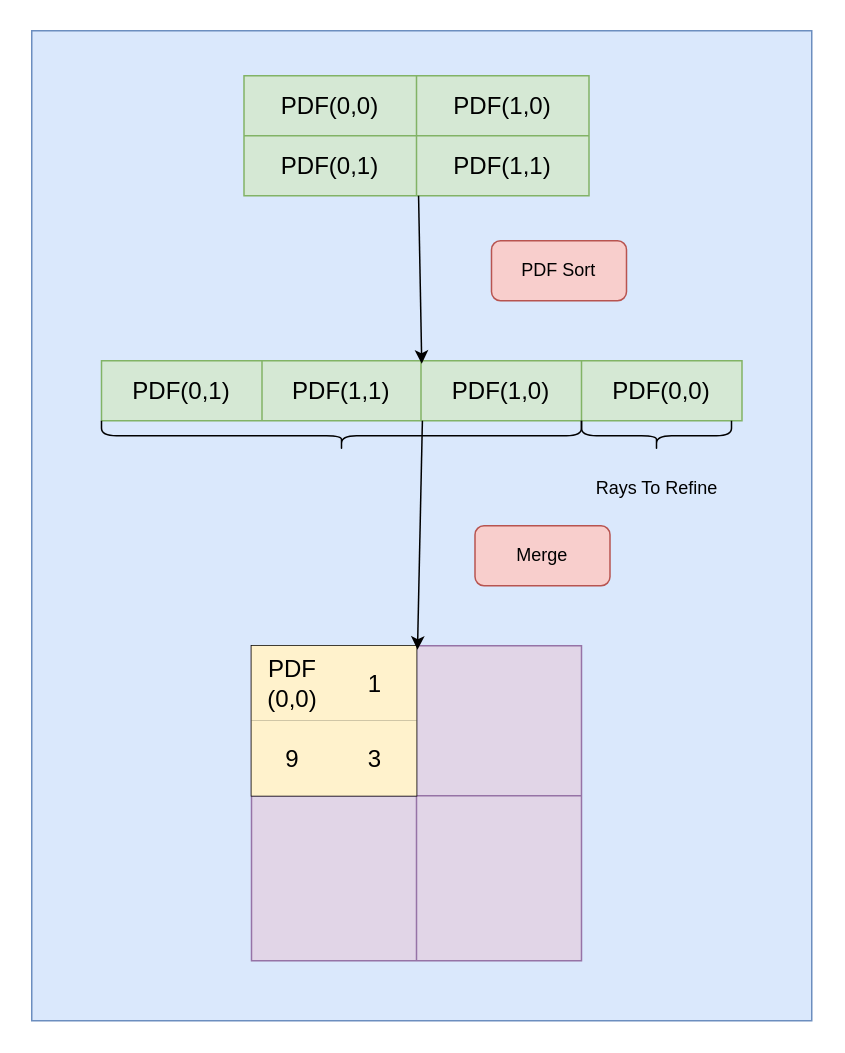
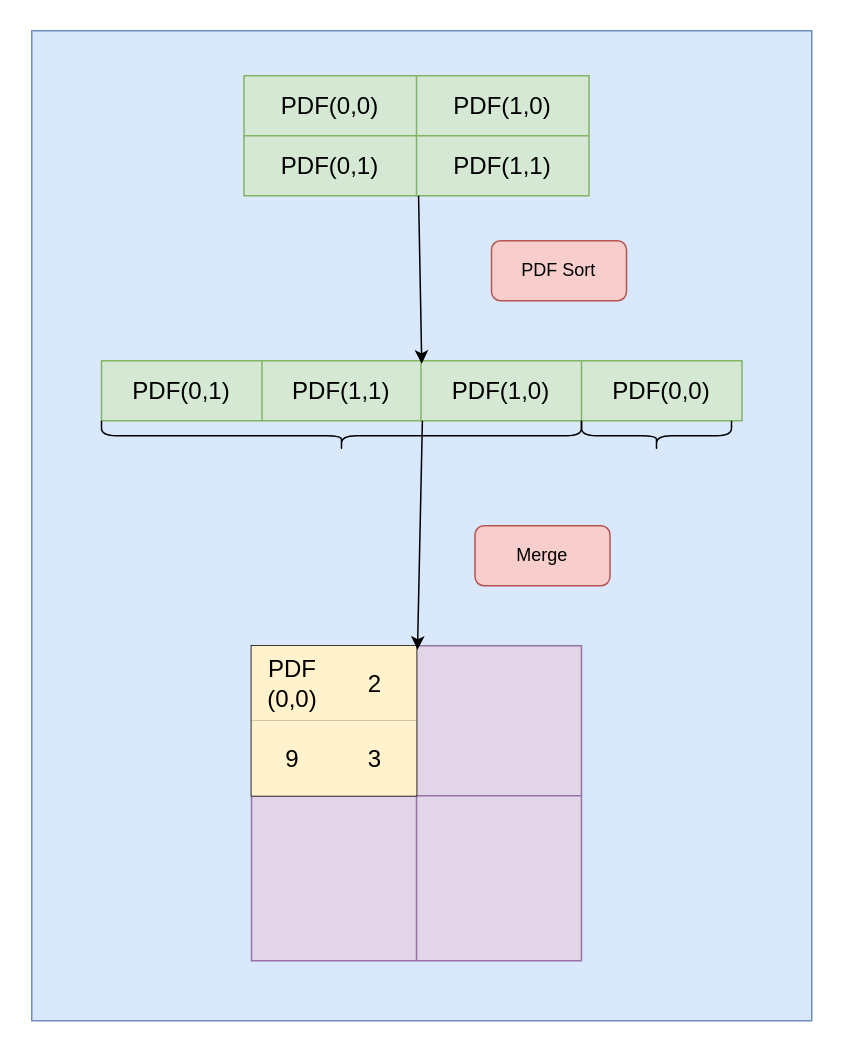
node "Rays To Refine": removed
node "1": label "1" -> "2"
